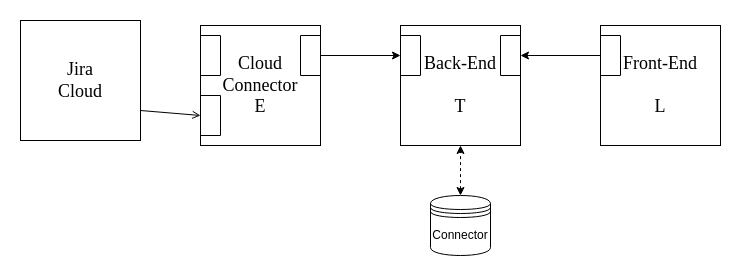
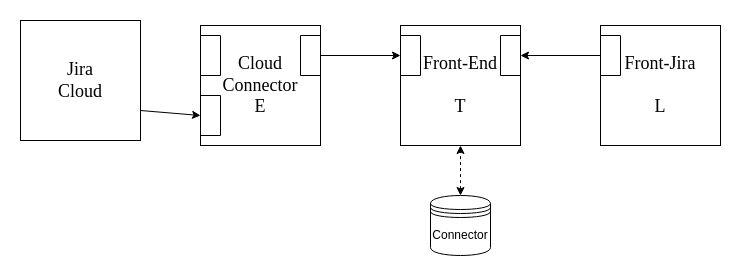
node "Back-End T": label "Back-End T" -> "Front-End T"
node "Front-End L": label "Front-End L" -> "Front-Jira L"
edge "Jira Cloud" -> "Cloud Connector E": arrowhead open -> classic
